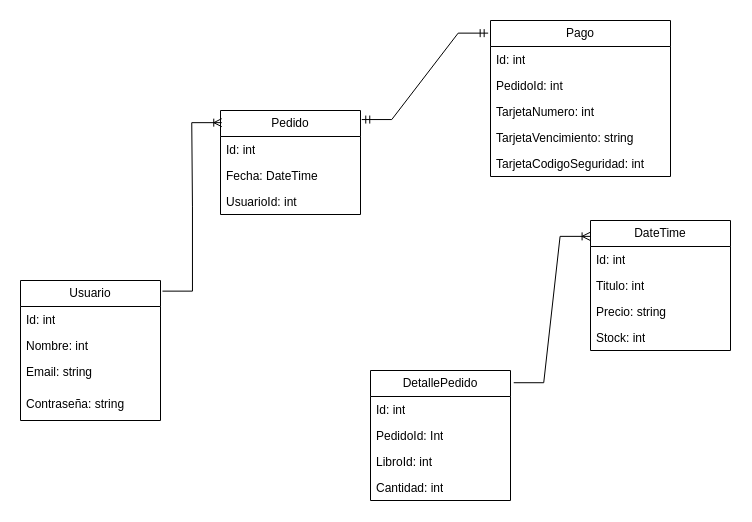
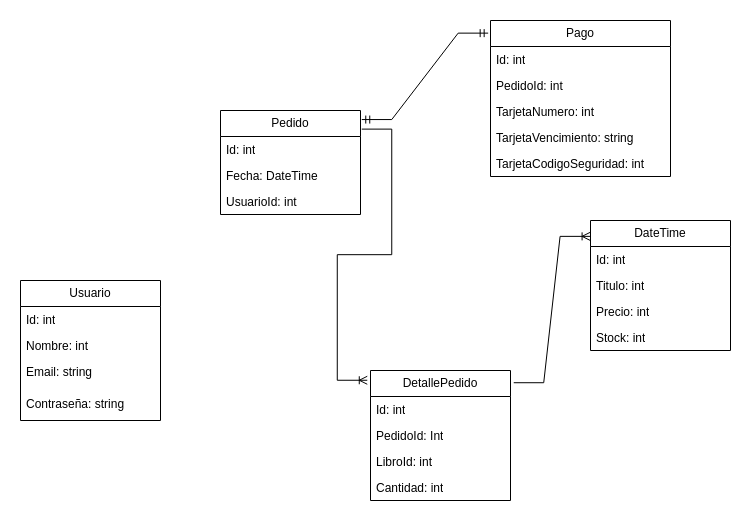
edge "Usuario" -> "Pedido": removed
edge "Pedido" -> "DetallePedido": added
node "Precio: string": label "Precio: string" -> "Precio: int"
